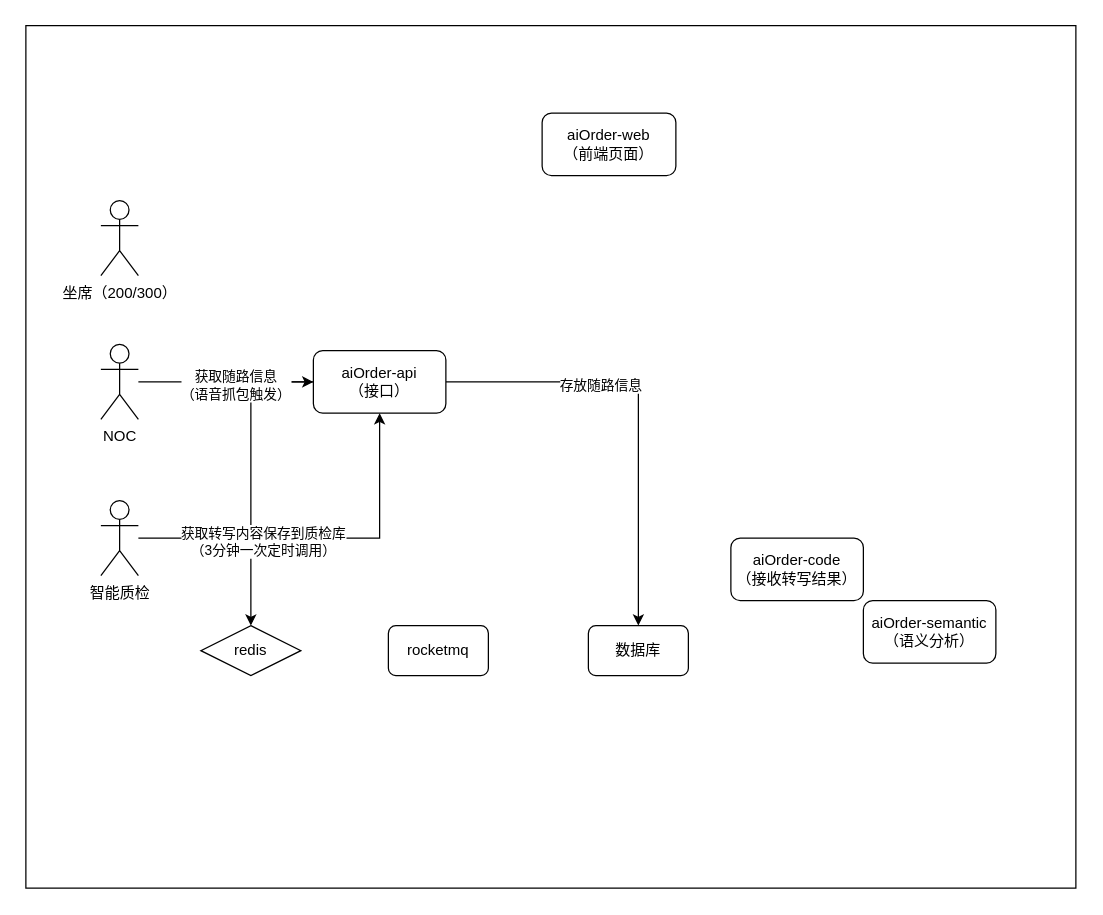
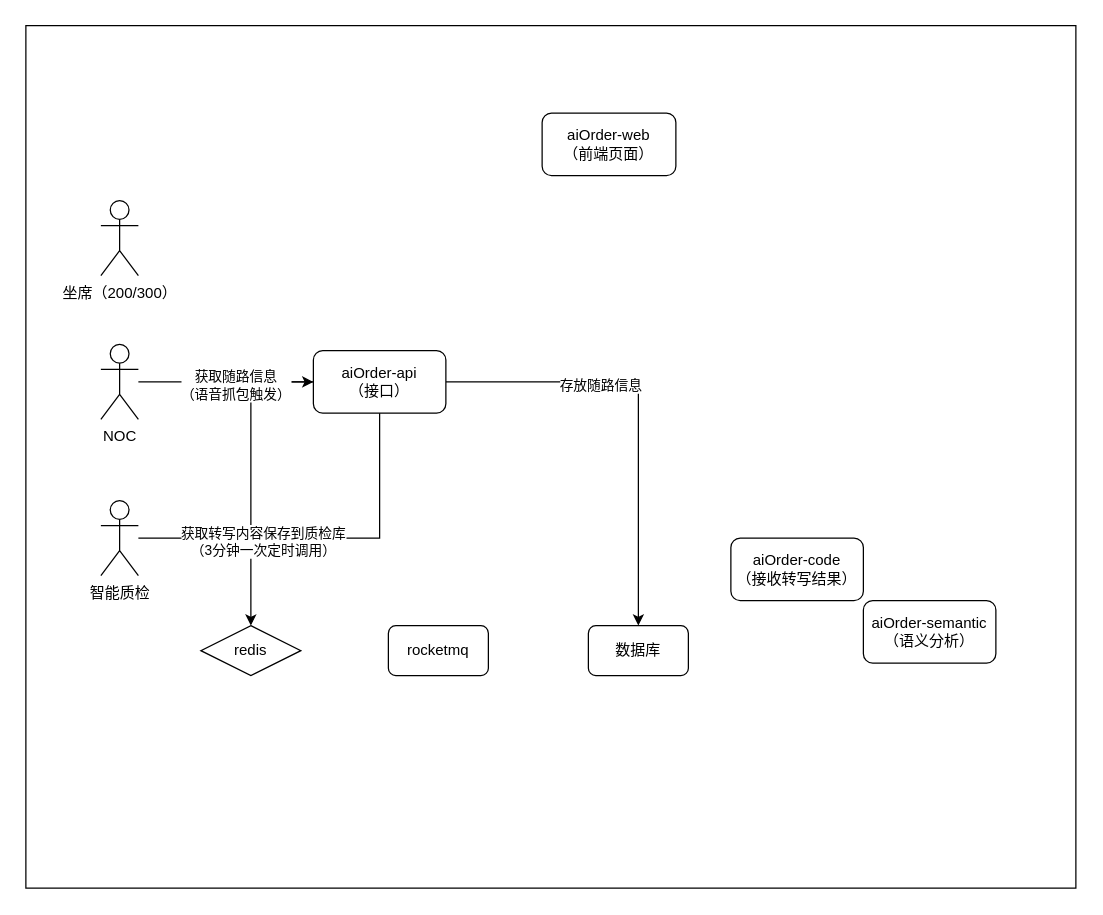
edge "智能质检" -> "aiOrder-api （接口）": arrowhead classic -> none
